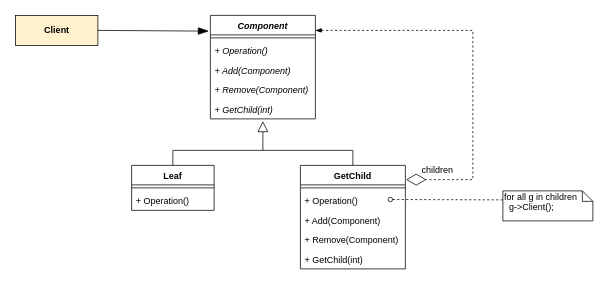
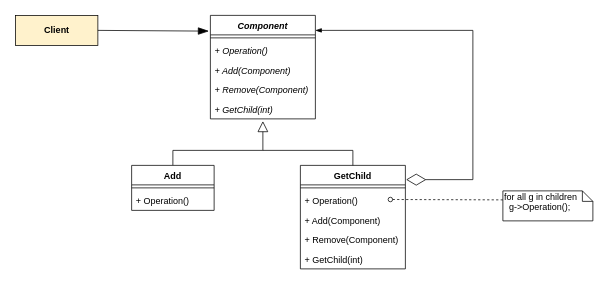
edge "Component" -- "GetChild": style dashed -> solid
node "children": removed
node "Leaf": label "Leaf" -> "Add"
node "for all g in children g->Client();": label "for all g in children g->Client();" -> "for all g in children g->Operation();"
